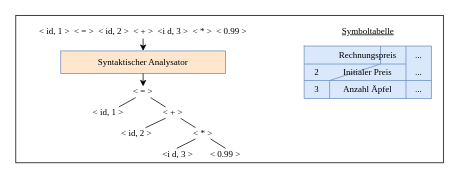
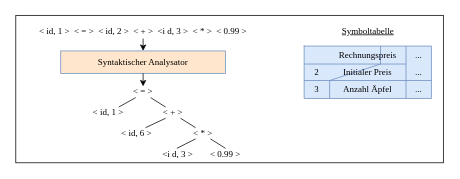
node "< id, 2 >": label "< id, 2 >" -> "< id, 6 >"
